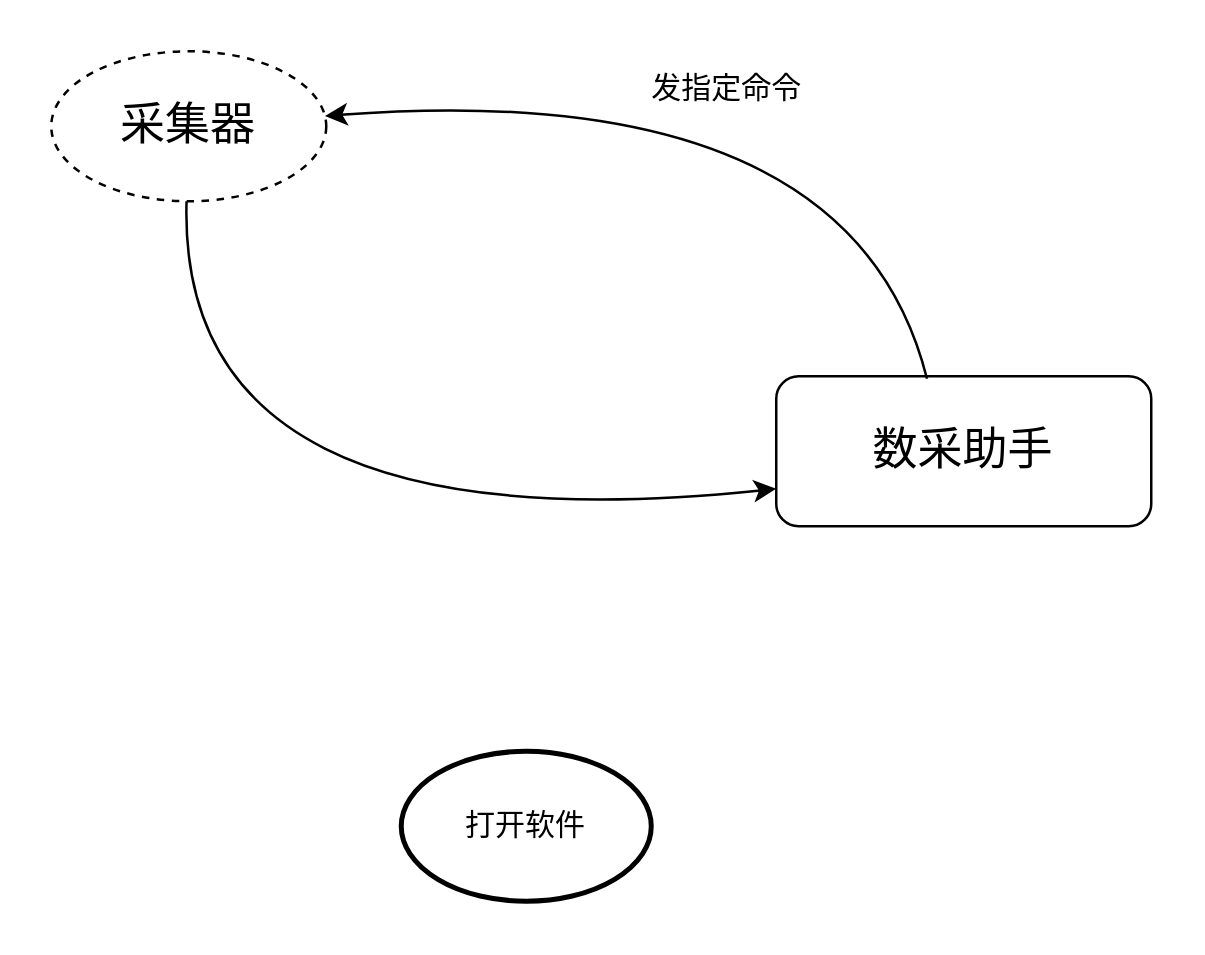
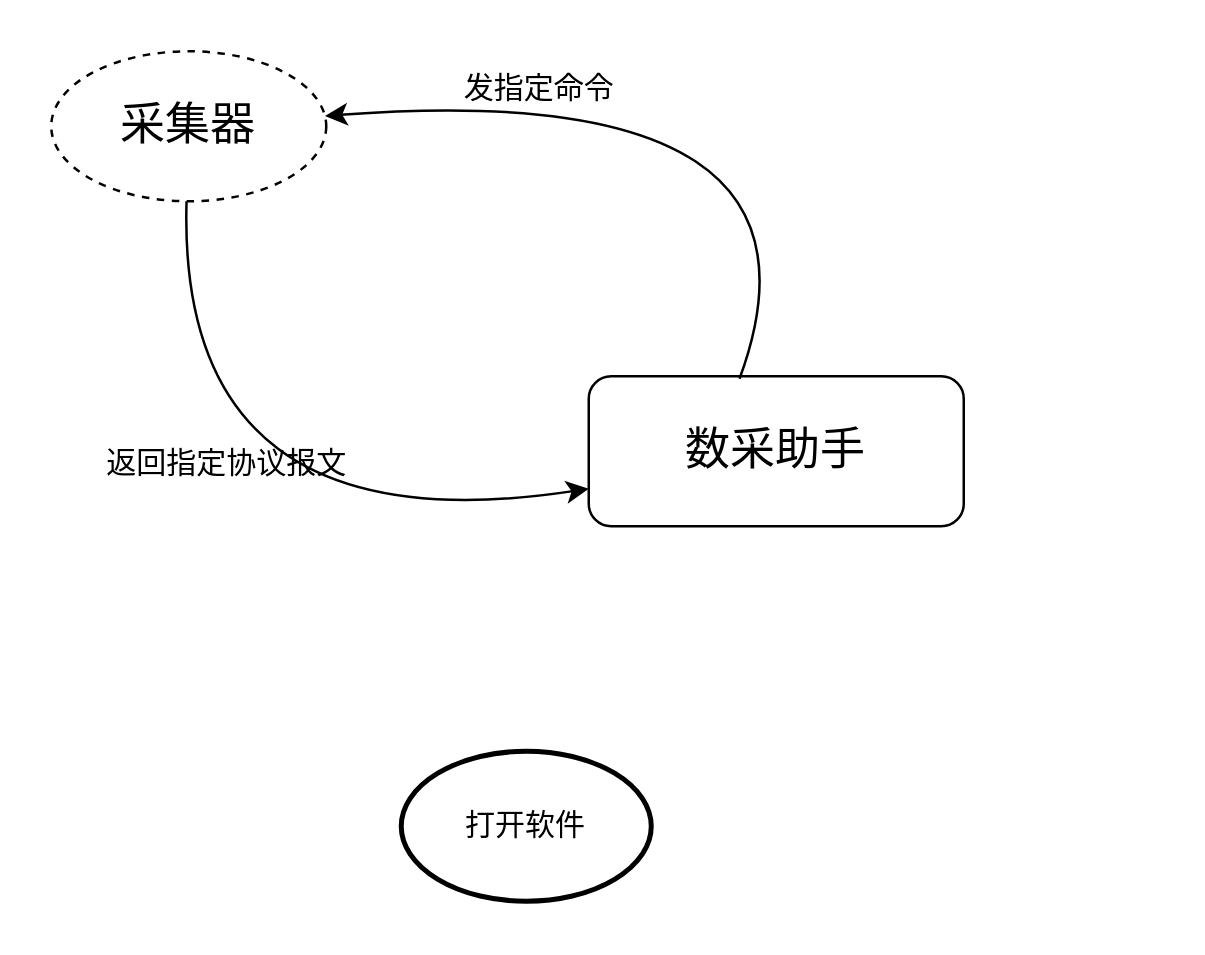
node "发指定命令": moved (726, 89) -> (539, 89)
node "数采助手": moved (964, 451) -> (776, 451)
node "返回指定协议报文": added
